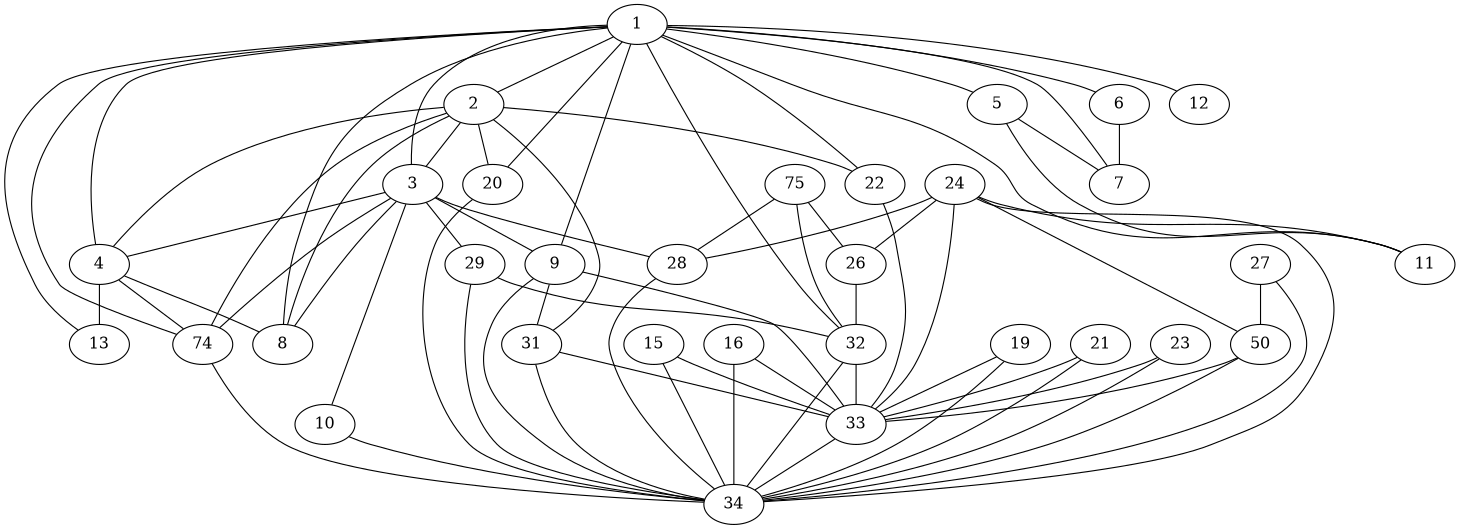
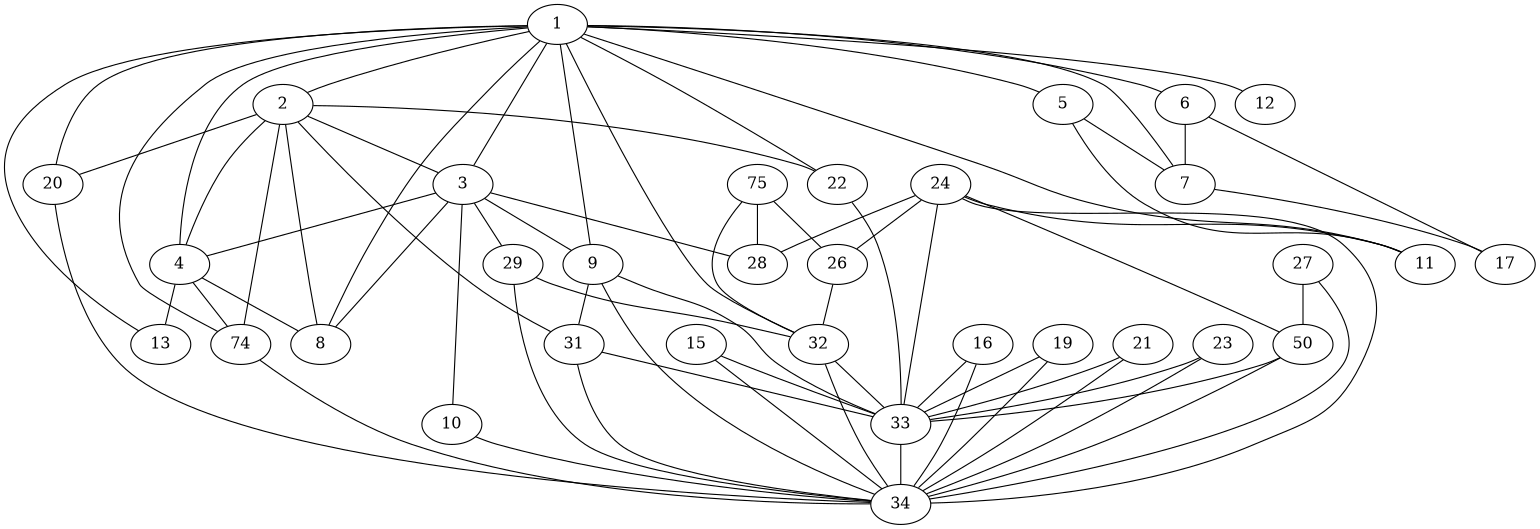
edge "3" -- "74": removed
node "17": added
edge "28" -- "34": removed
